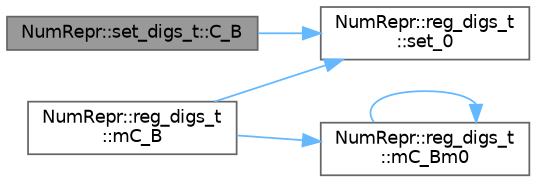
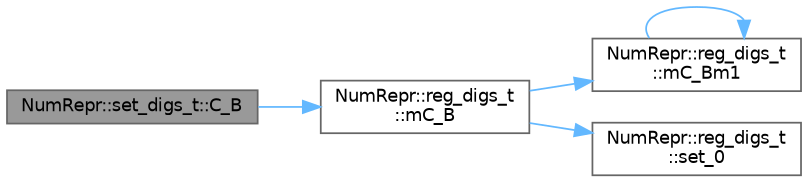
edge "NumRepr::set_digs_t::C_B" -> "NumRepr::reg_digs_t ::set_0": now "NumRepr::set_digs_t::C_B" -> "NumRepr::reg_digs_t ::mC_B"
node "NumRepr::reg_digs_t ::mC_Bm0": label "NumRepr::reg_digs_t ::mC_Bm0" -> "NumRepr::reg_digs_t ::mC_Bm1"
